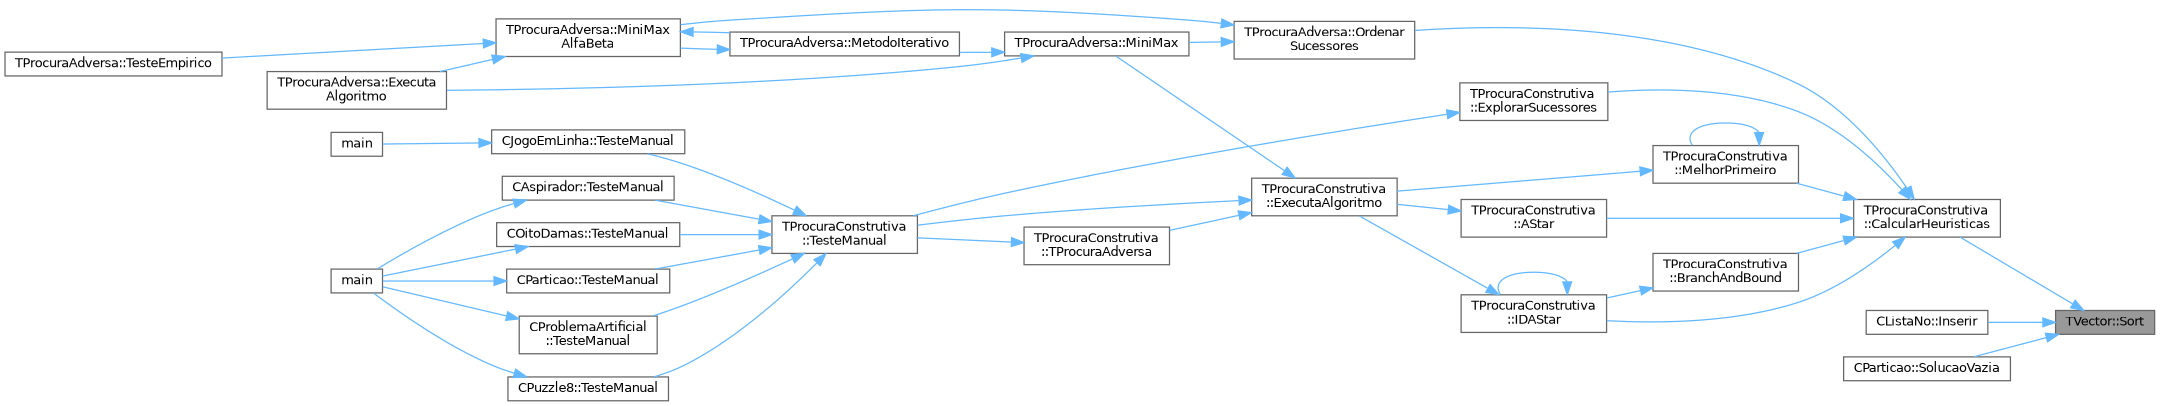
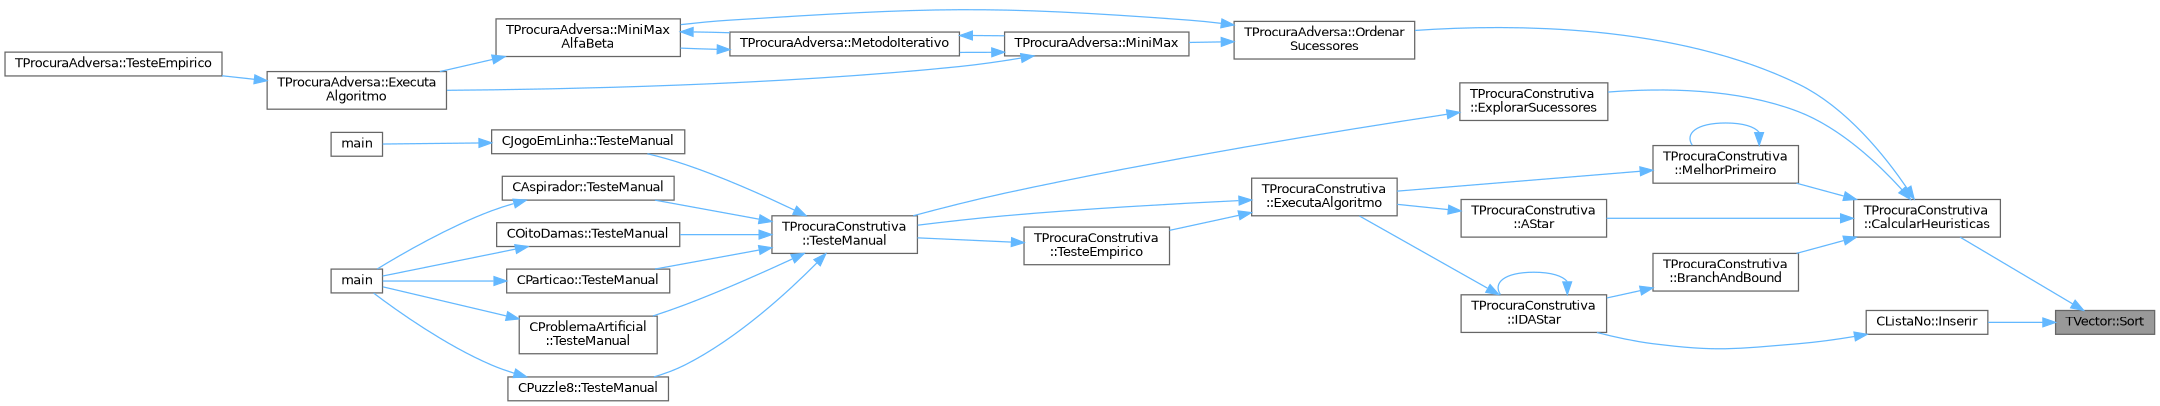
edge "TProcuraAdversa::TesteEmpirico" -> "TProcuraAdversa::MiniMax AlfaBeta": now "TProcuraAdversa::TesteEmpirico" -> "TProcuraAdversa::Executa Algoritmo"
edge "TProcuraAdversa::MiniMax" -> "TProcuraConstrutiva ::ExecutaAlgoritmo": now "TProcuraAdversa::MiniMax" -> "TProcuraAdversa::MetodoIterativo"
node "TProcuraConstrutiva ::TProcuraAdversa": label "TProcuraConstrutiva ::TProcuraAdversa" -> "TProcuraConstrutiva ::TesteEmpirico"
edge "TProcuraConstrutiva ::IDAStar" -> "TProcuraConstrutiva ::CalcularHeuristicas": now "TProcuraConstrutiva ::IDAStar" -> "CListaNo::Inserir"
node "CParticao::SolucaoVazia": removed
